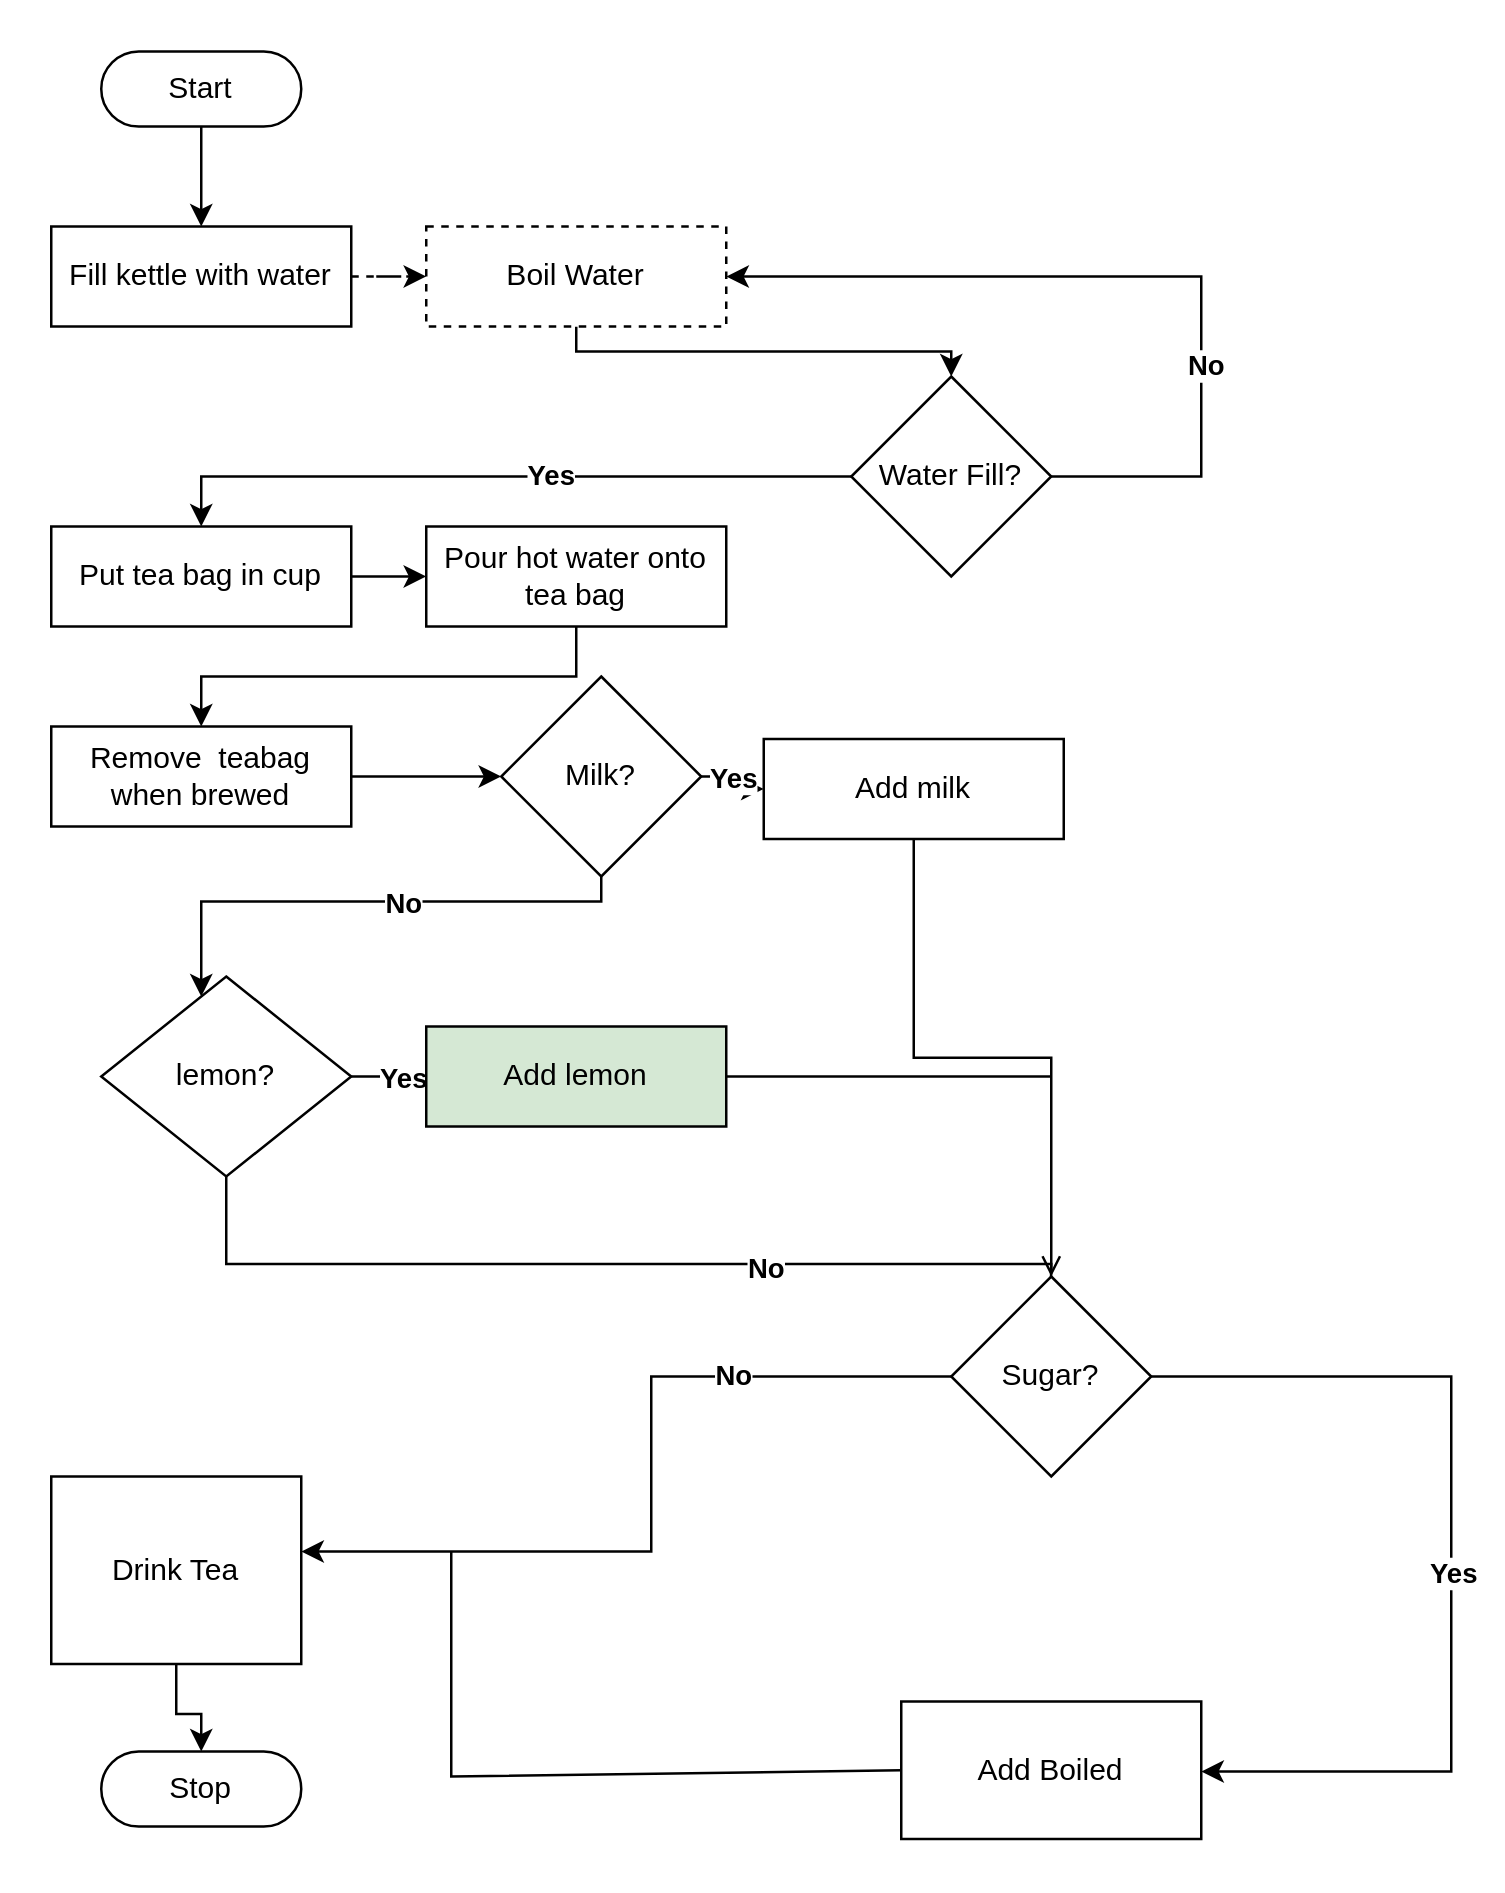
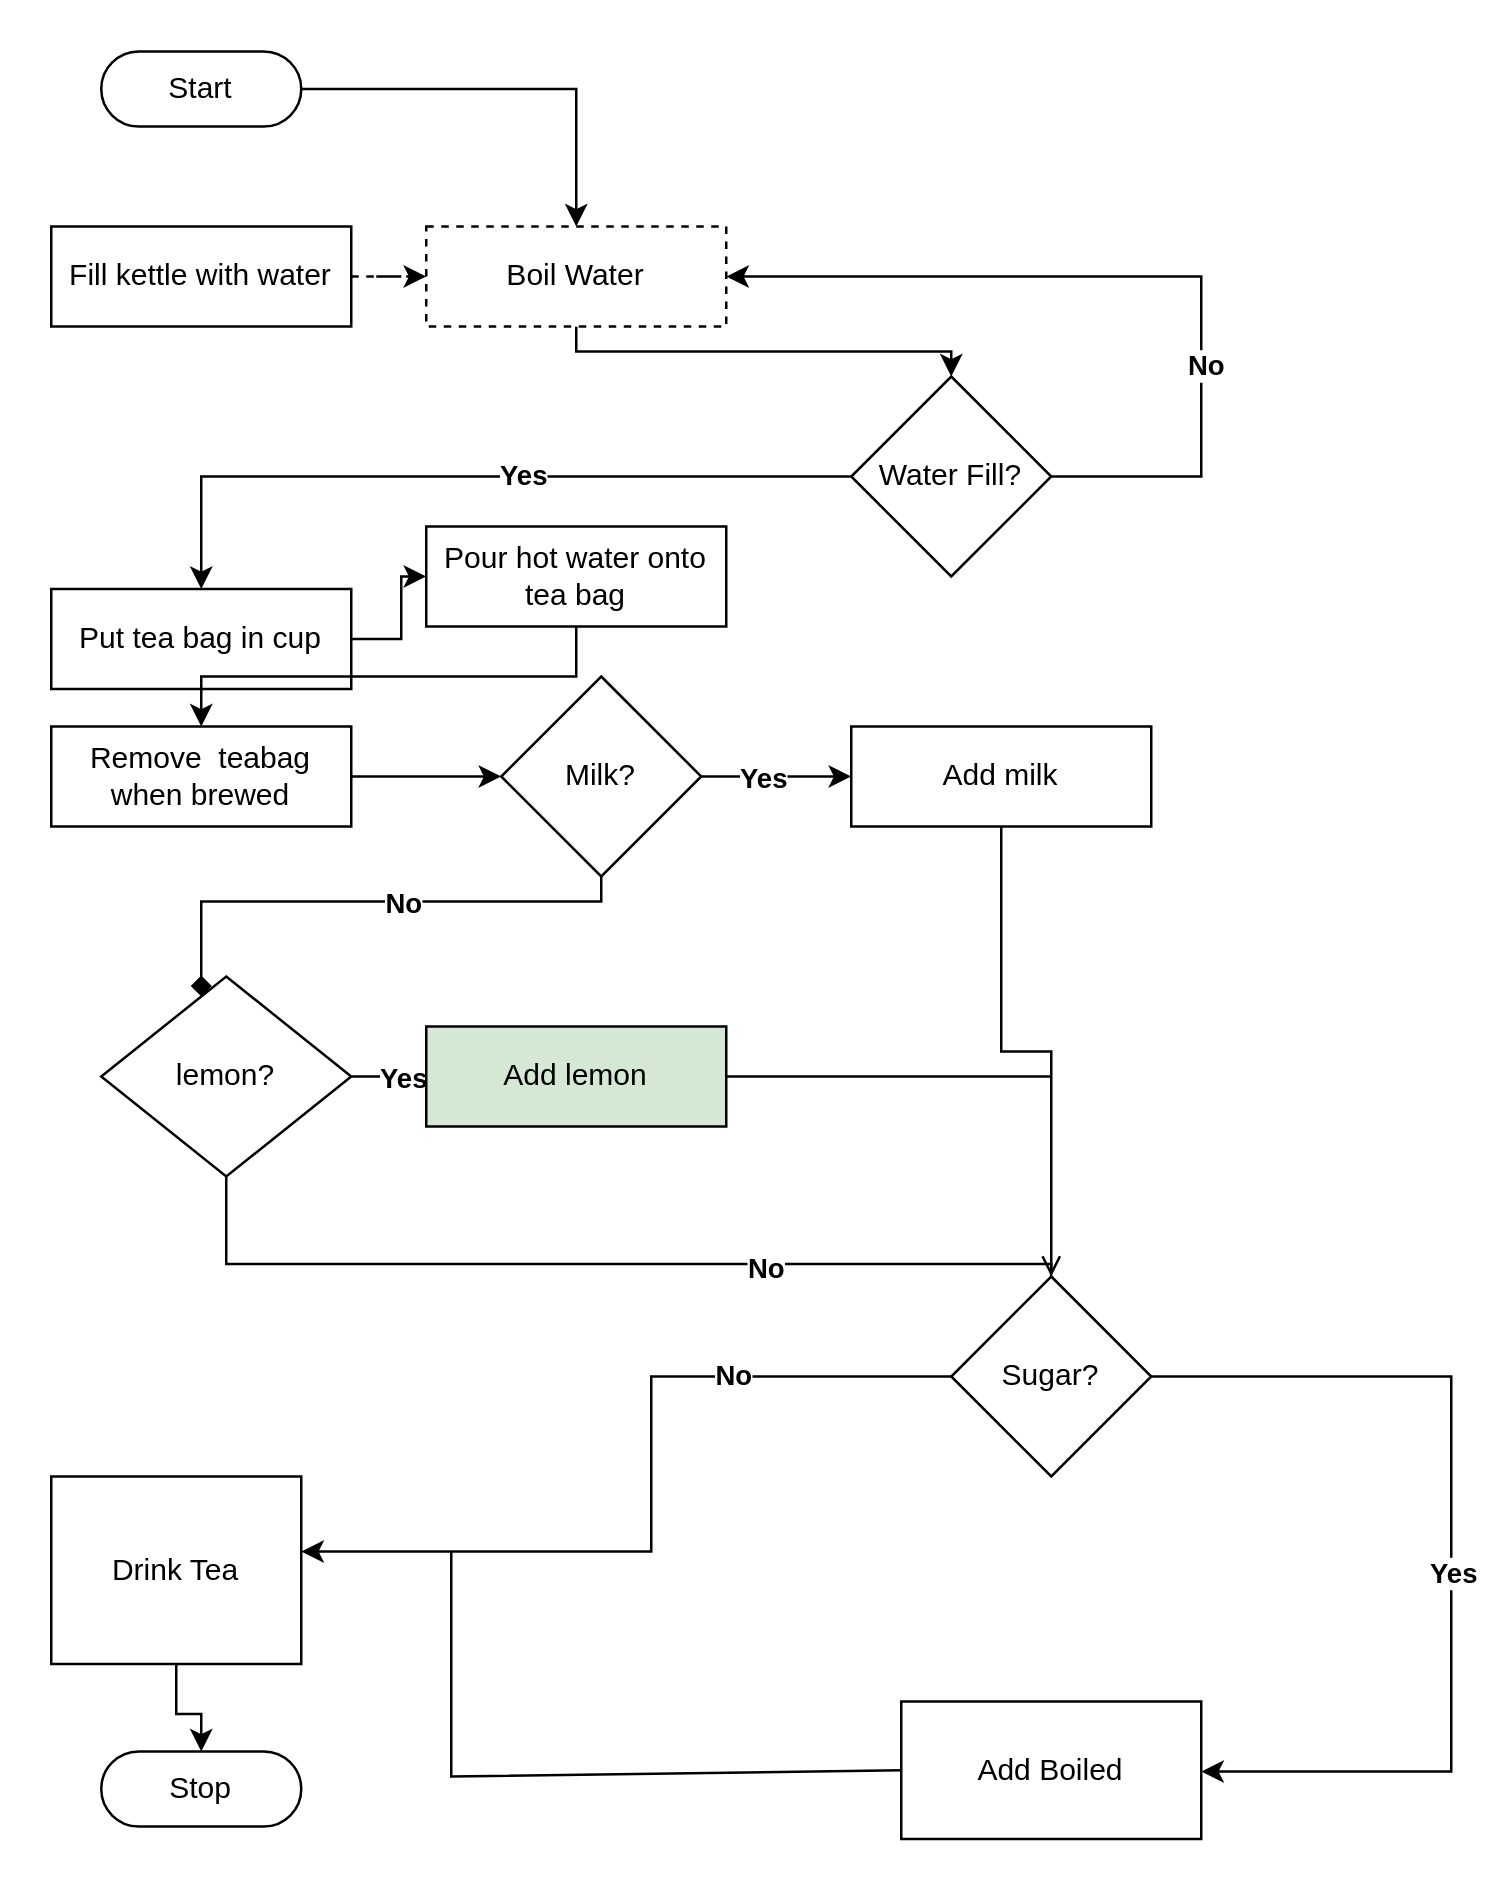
edge "Start" -> "Fill kettle with water": now "Start" -> "Boil Water"
node "Put tea bag in cup": moved (201, 576) -> (201, 639)
node "Add milk": moved (914, 789) -> (1001, 776)
edge "Milk?" -> "lemon?": arrowhead classic -> diamond
